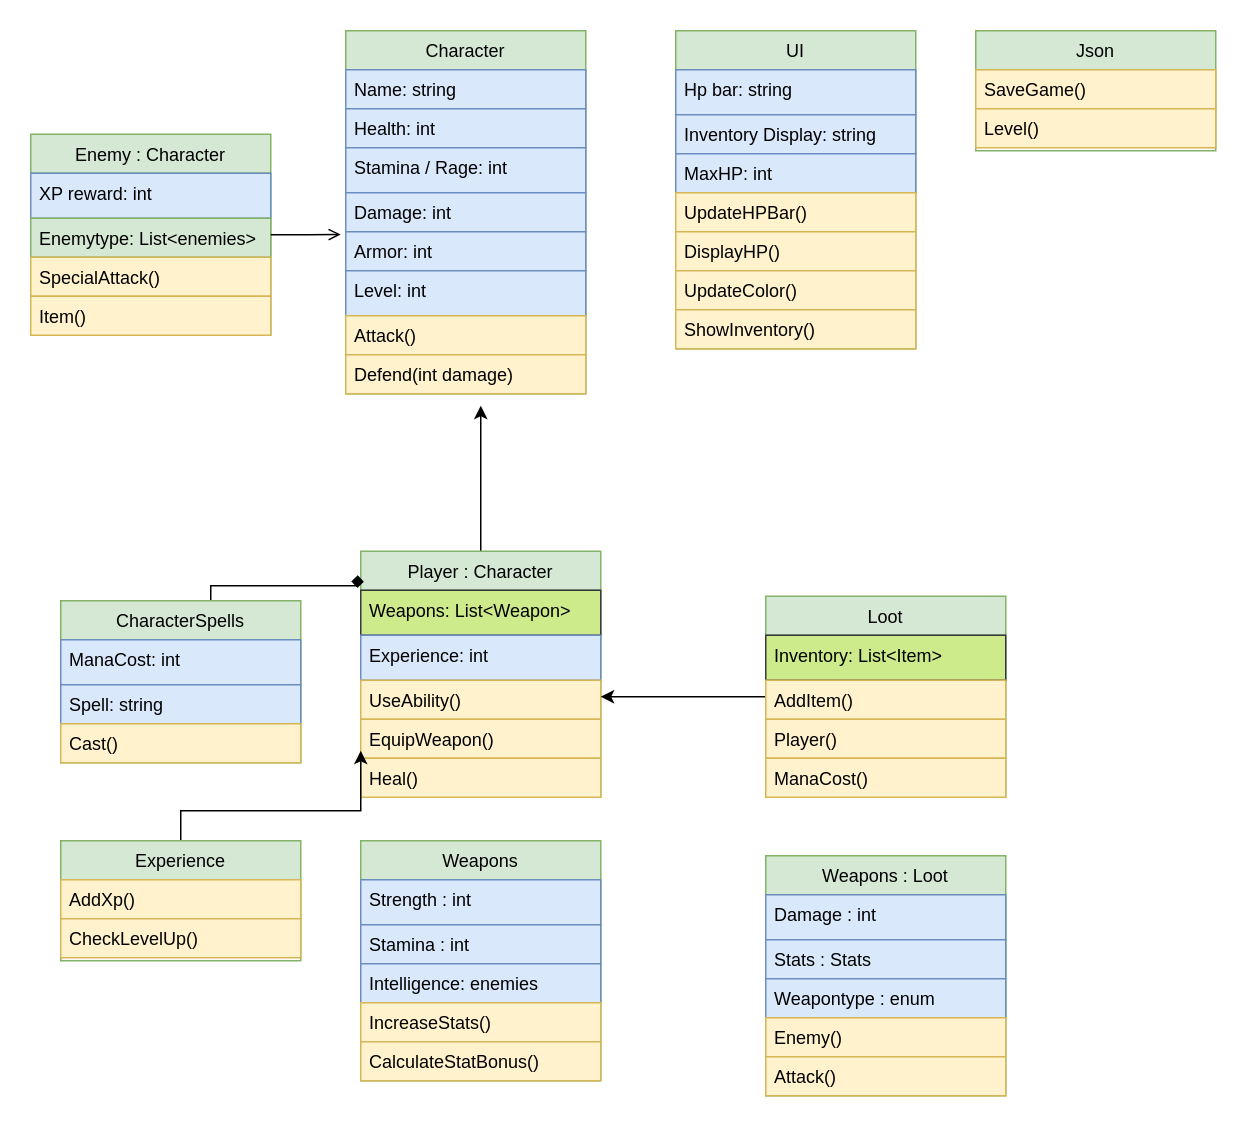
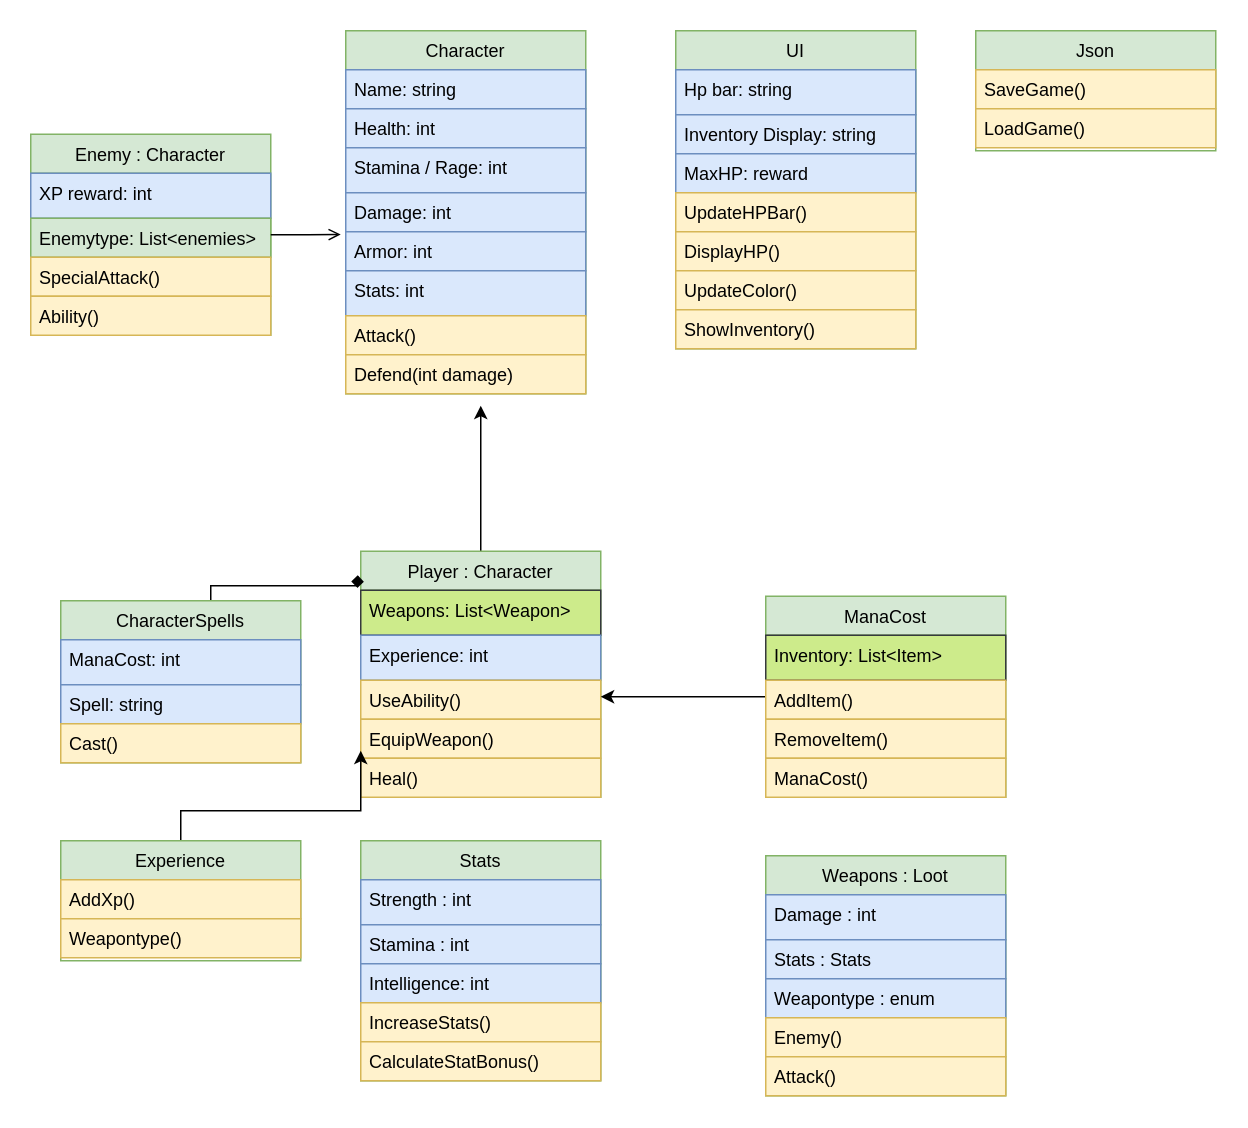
node "Level()": label "Level()" -> "LoadGame()"
node "MaxHP: int": label "MaxHP: int" -> "MaxHP: reward"
node "Level: int": label "Level: int" -> "Stats: int"
node "Item()": label "Item()" -> "Ability()"
node "Loot": label "Loot" -> "ManaCost"
node "Player()": label "Player()" -> "RemoveItem()"
node "Weapons": label "Weapons" -> "Stats"
node "CheckLevelUp()": label "CheckLevelUp()" -> "Weapontype()"
node "Intelligence: enemies": label "Intelligence: enemies" -> "Intelligence: int"
